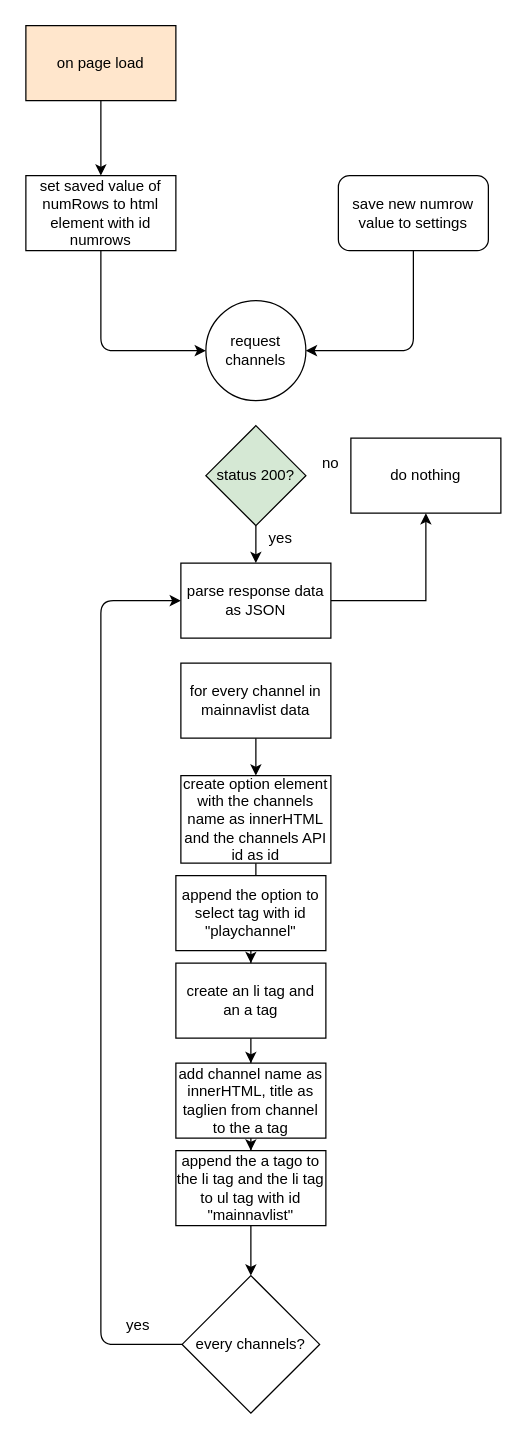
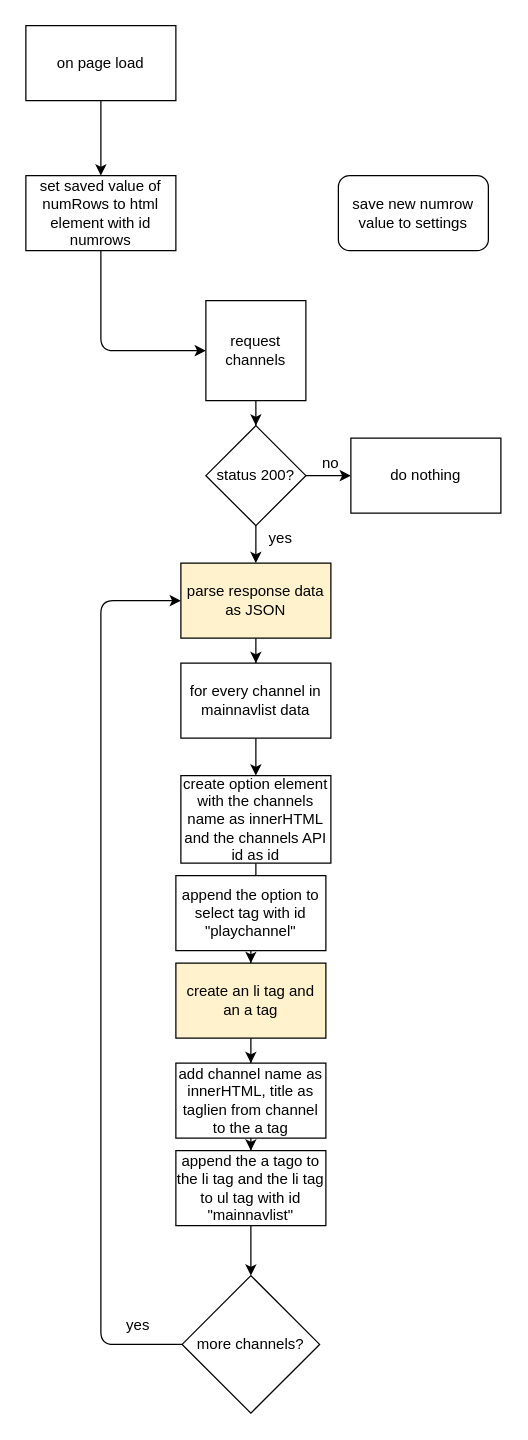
node "on page load": fillcolor #ffe6cc -> #ffffff
edge "save new numrow value to settings" -> "request channels": removed
node "request channels": shape ellipse -> rectangle
edge "request channels" -> "status 200?": added
node "status 200?": fillcolor #d5e8d4 -> #ffffff
edge "status 200?" -> "do nothing": added
node "parse response data as JSON": fillcolor #ffffff -> #fff2cc
edge "parse response data as JSON" -> "do nothing": now "parse response data as JSON" -> "for every channel in mainnavlist data"
node "create an li tag and an a tag": fillcolor #ffffff -> #fff2cc
node "every channels?": label "every channels?" -> "more channels?"
